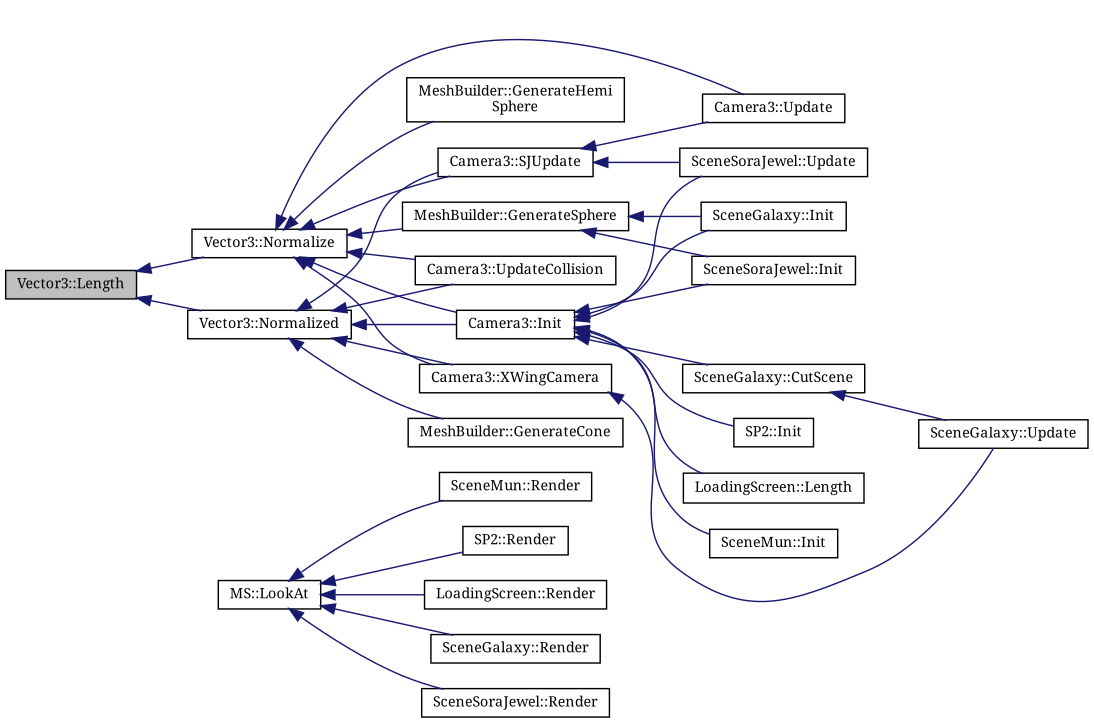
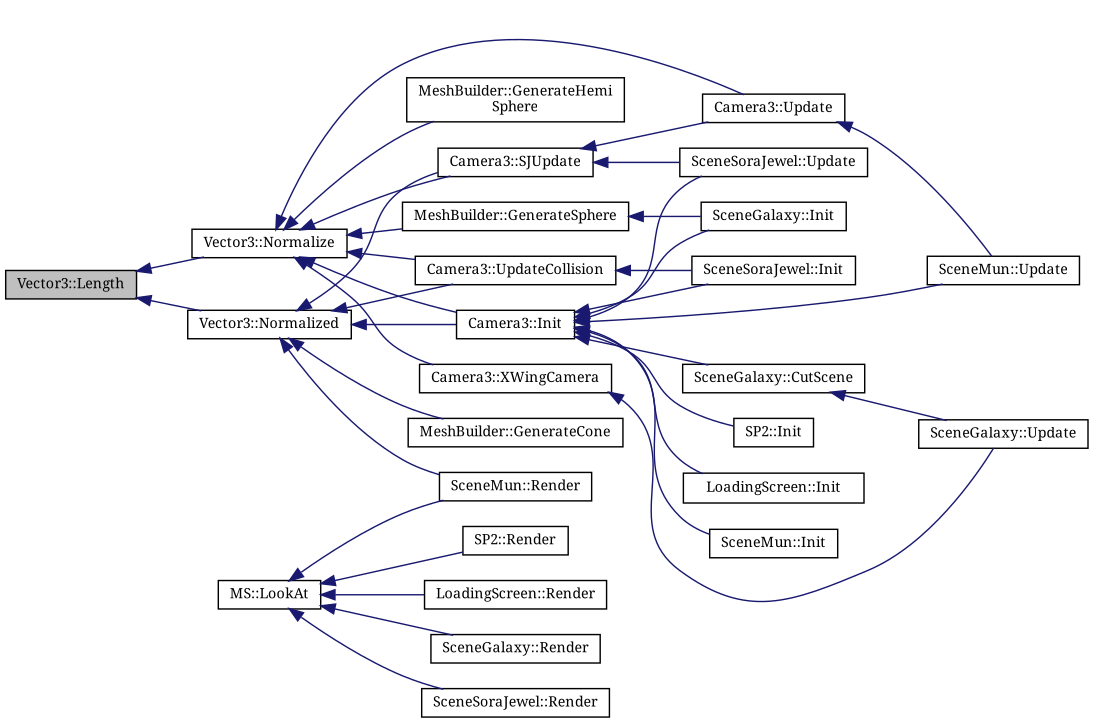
edge "SceneSoraJewel::Init" -> "MeshBuilder::GenerateSphere": now "SceneSoraJewel::Init" -> "Camera3::UpdateCollision"
node "SceneMun::Update": added
edge "Camera3::XWingCamera" -> "Vector3::Normalized": now "SceneMun::Render" -> "Vector3::Normalized"
node "LoadingScreen::Length": label "LoadingScreen::Length" -> "LoadingScreen::Init"
